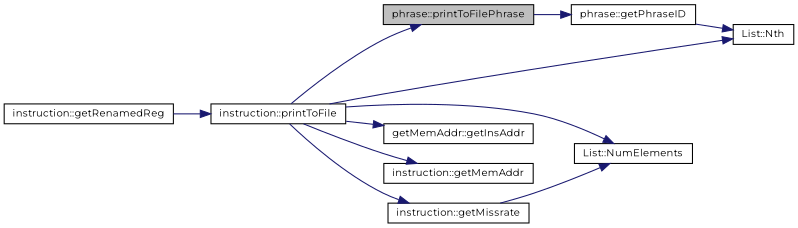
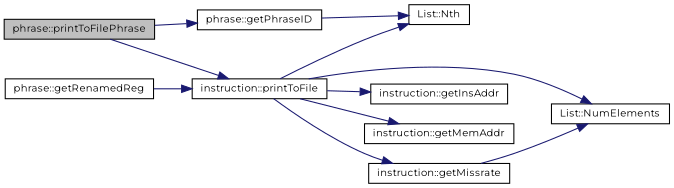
edge "instruction::printToFile" -> "phrase::printToFilePhrase": reversed
node "instruction::getRenamedReg": label "instruction::getRenamedReg" -> "phrase::getRenamedReg"
node "getMemAddr::getInsAddr": label "getMemAddr::getInsAddr" -> "instruction::getInsAddr"
